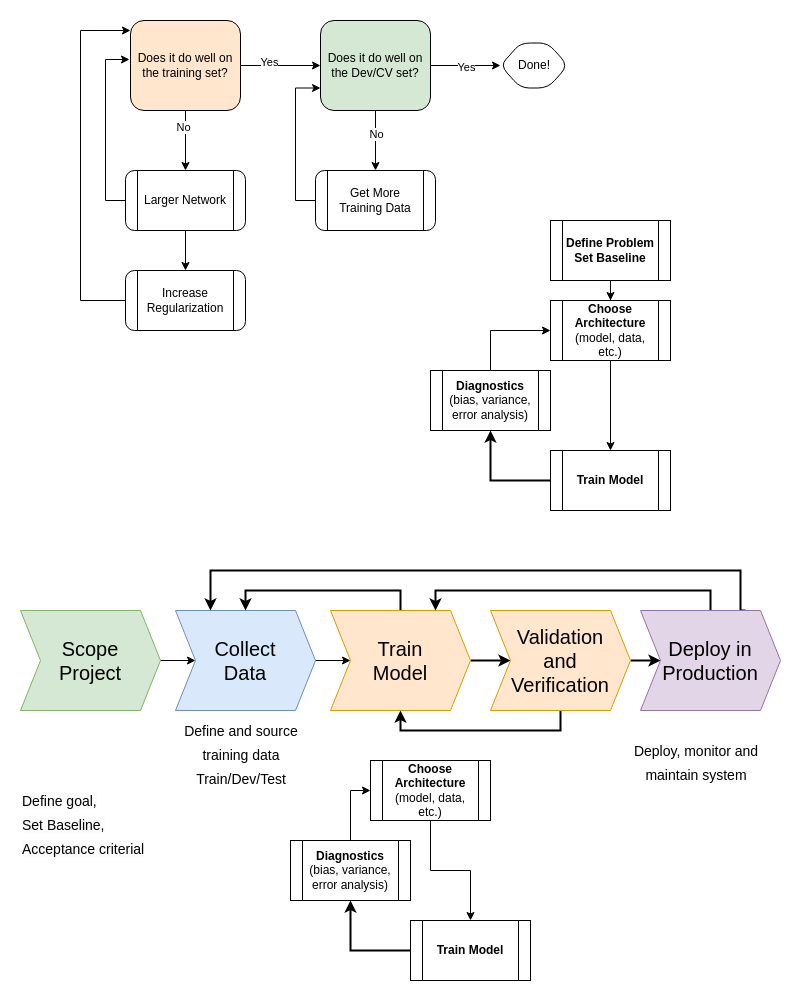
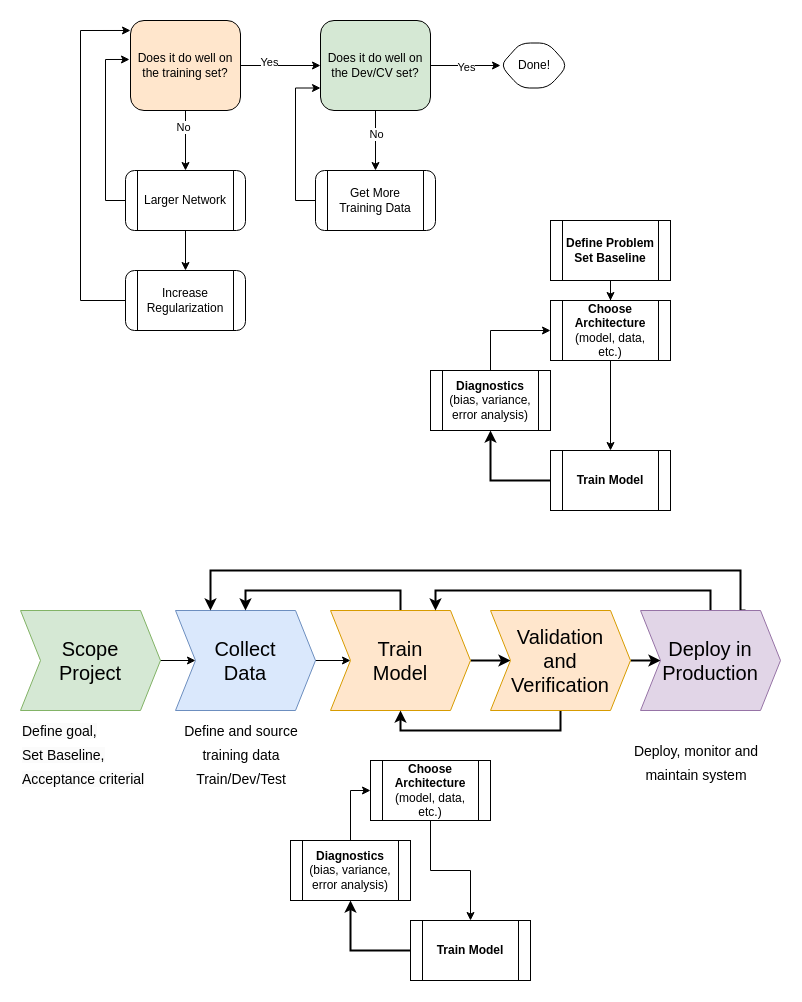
node "Define goal,Set Baseline,Acceptance criterial": moved (86, 821) -> (86, 751)
